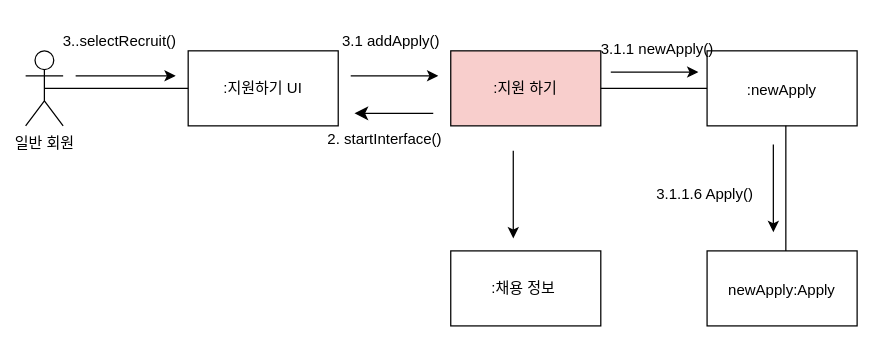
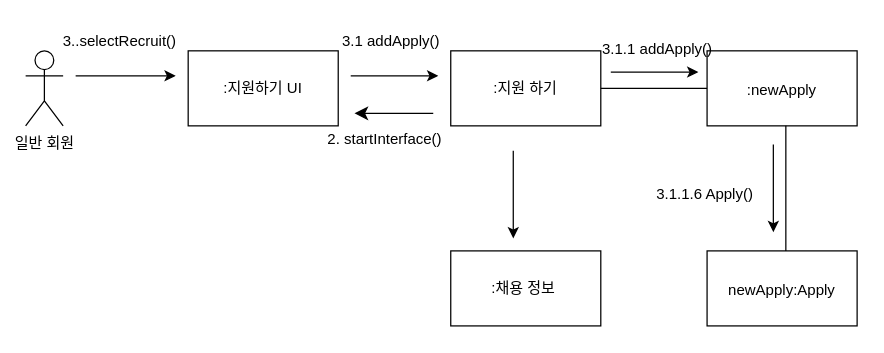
node "3.1.1 newApply()": label "3.1.1 newApply()" -> "3.1.1 addApply()"
edge "일반 회원" -- ":지원하기 UI": removed
node ":지원 하기": fillcolor #f8cecc -> #ffffff
